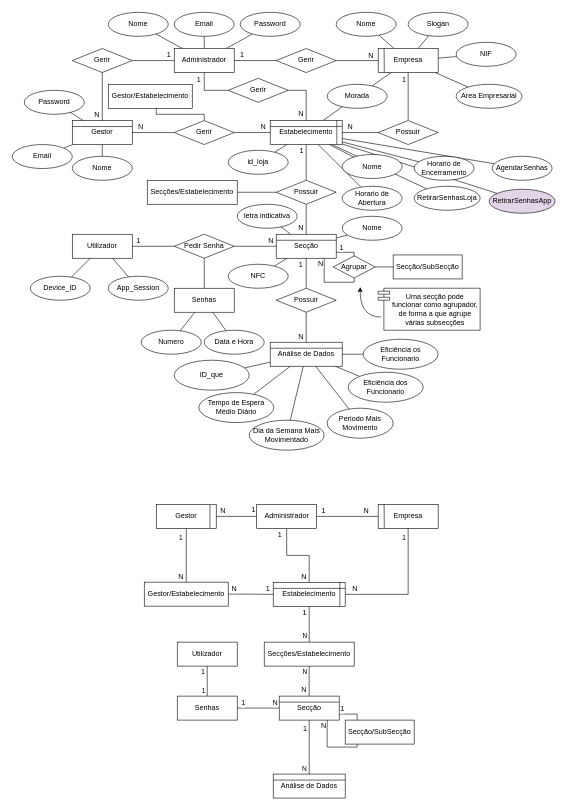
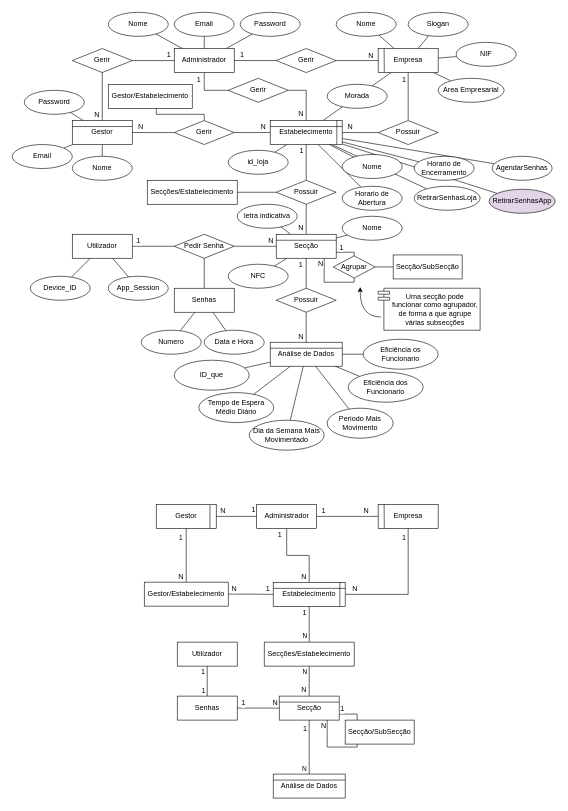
node "Area Empresarial": moved (489, 96) -> (471, 90)
